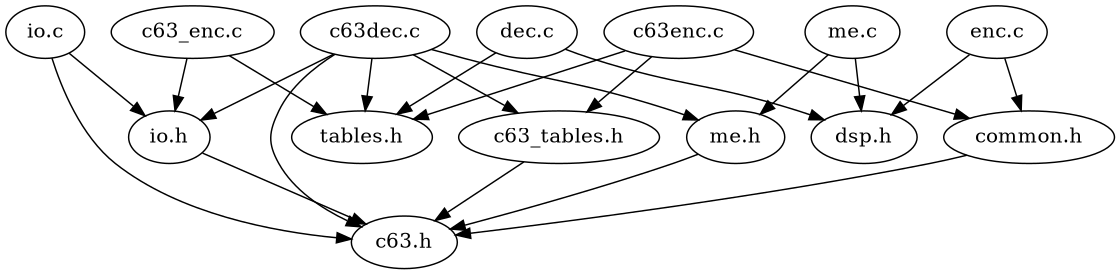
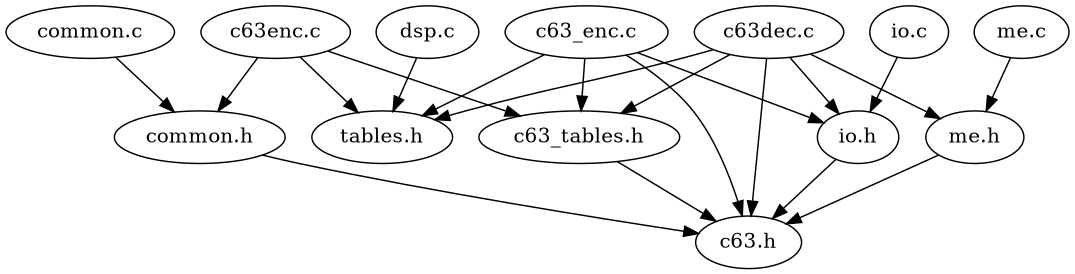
node "dec.c": label "dec.c" -> "dsp.c"
node "enc.c": label "enc.c" -> "common.c"
edge "c63_enc.c" -> "c63_tables.h": added
node "dsp.h": removed
edge "io.c" -> "c63.h": now "c63_enc.c" -> "c63.h"
